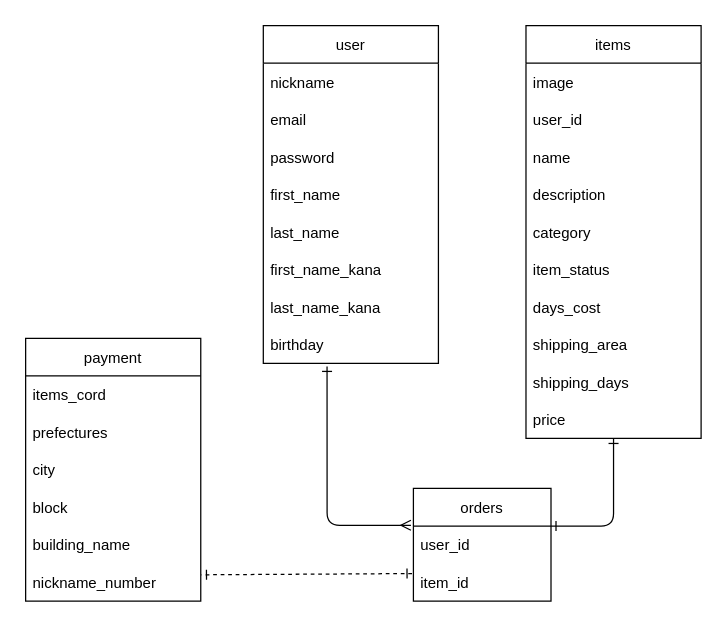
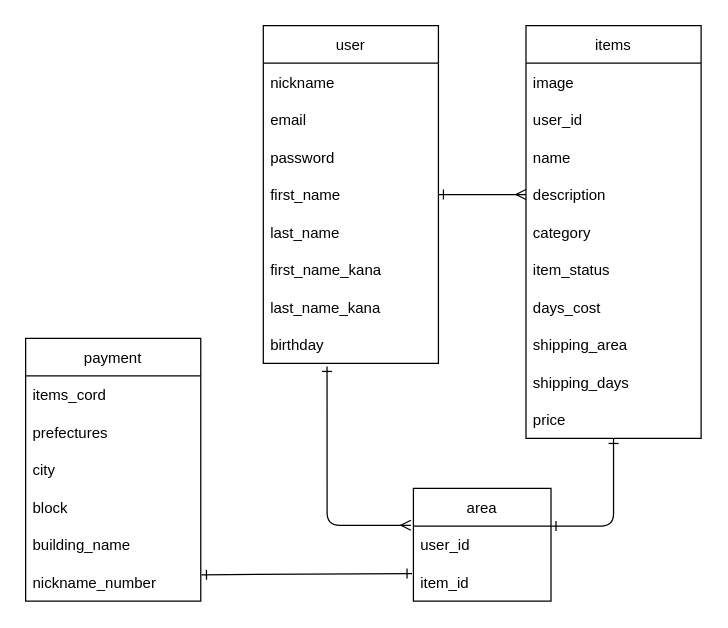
edge "first_name" -- "description": added
node "orders": label "orders" -> "area"
edge "nickname_number" -- "item_id": style dashed -> solid
